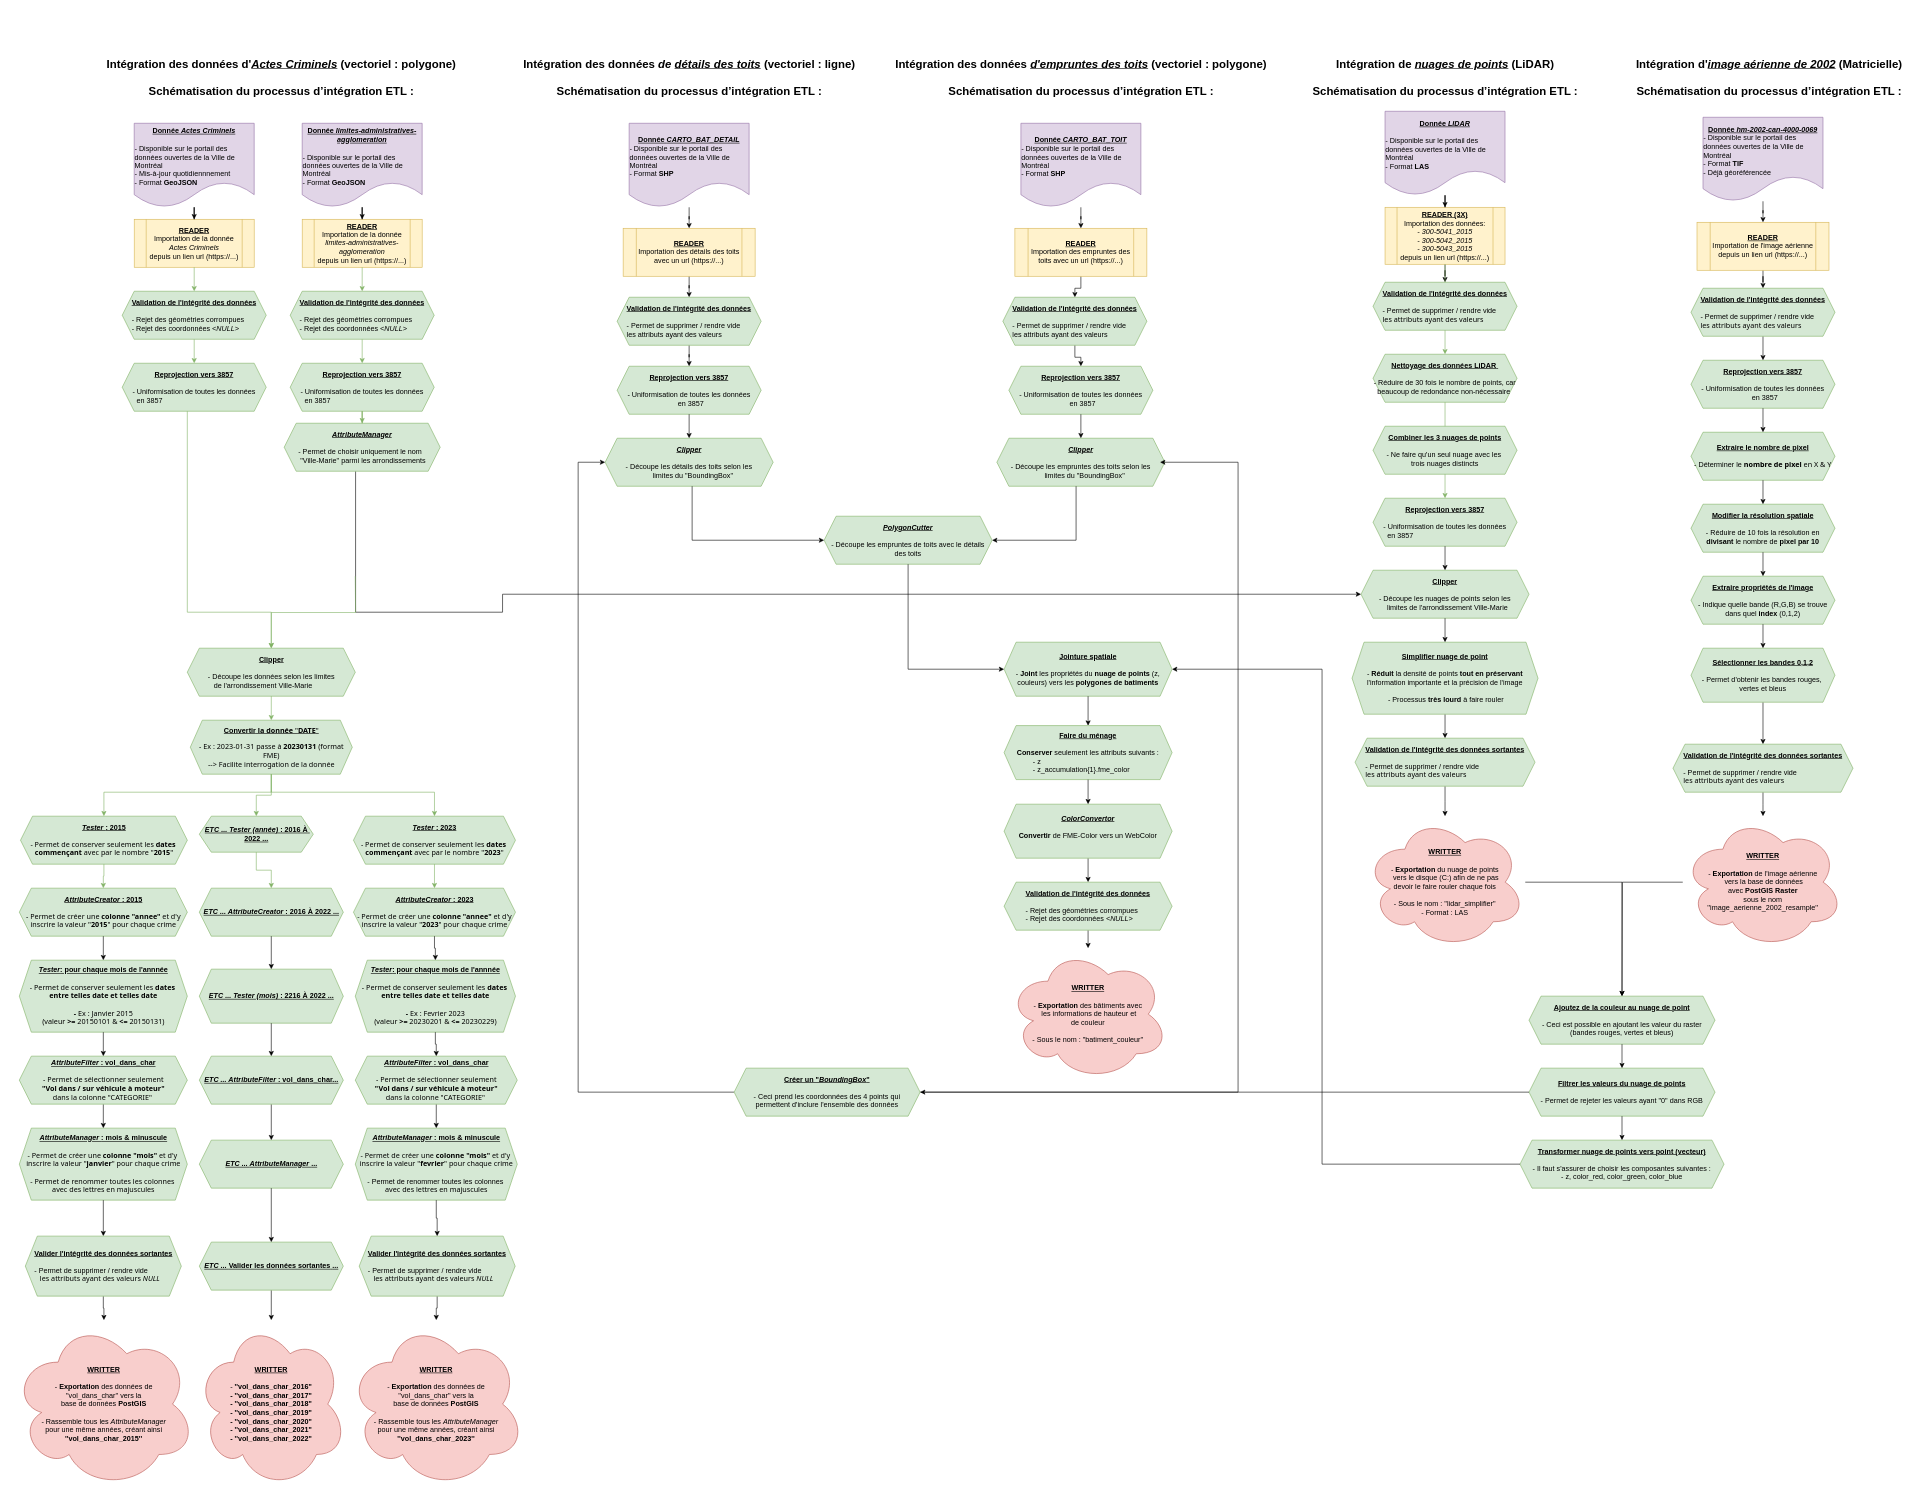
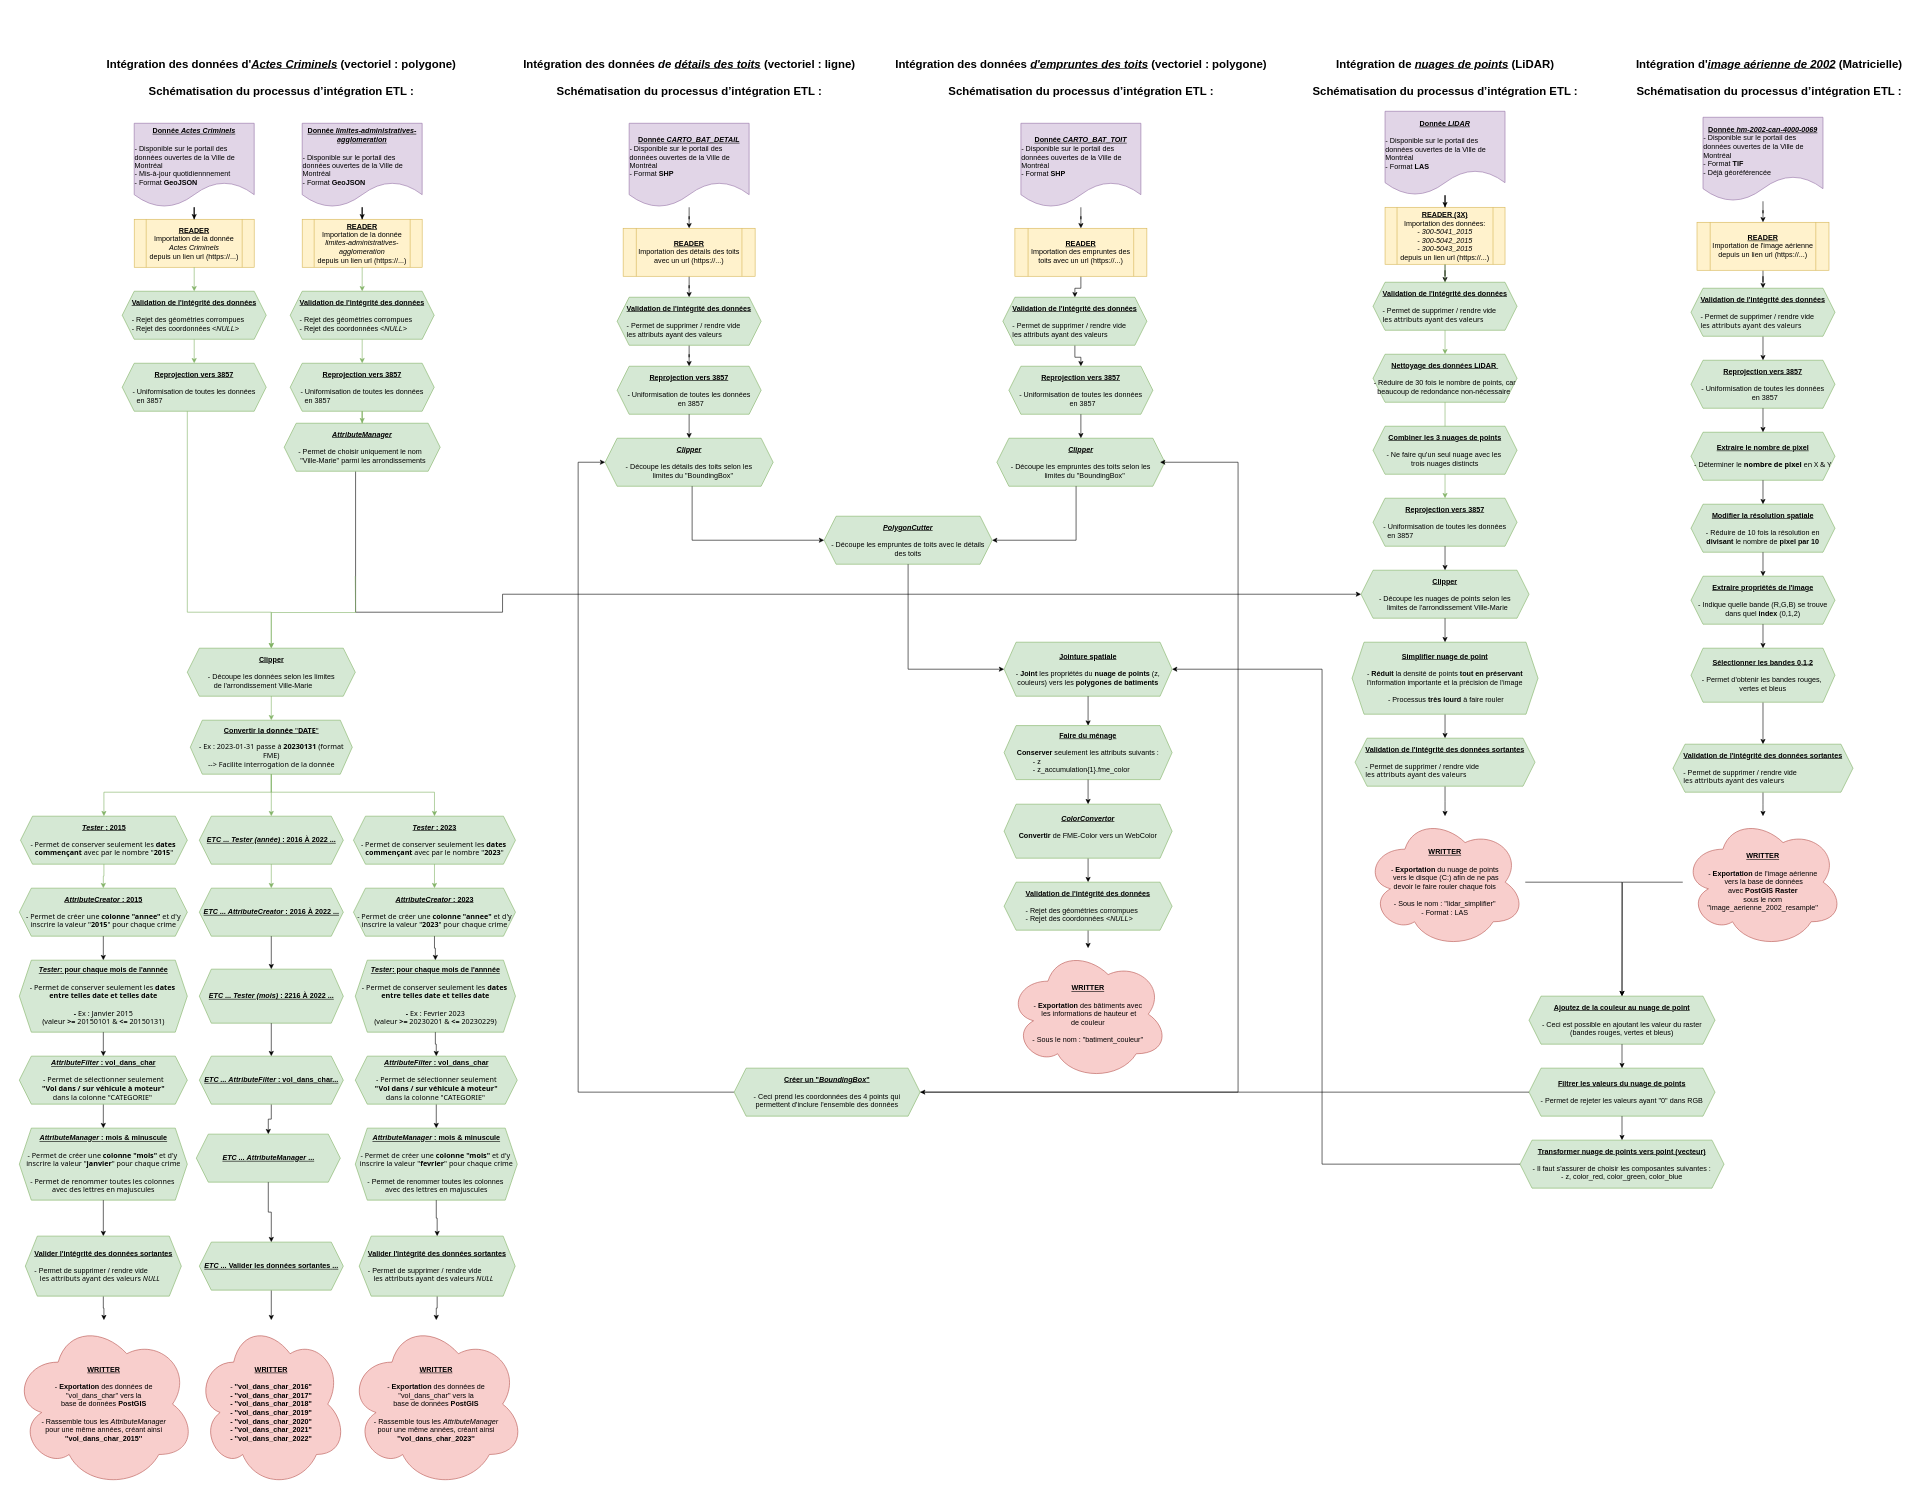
node "ETC ... Tester (année) : 2016 À 2022 ...": size 114x36 -> 144x48
node "ETC ... AttributeManager ...": moved (271, 1164) -> (268, 1158)
